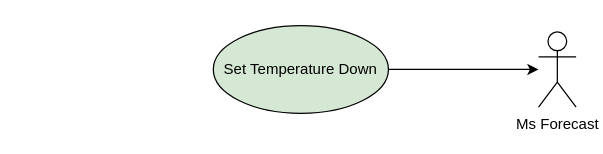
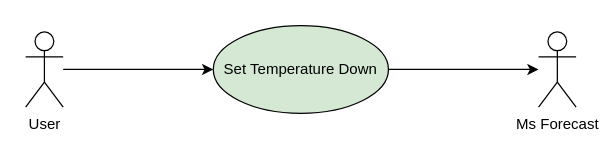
node "User": added
edge "User" -> "Set Temperature Down": added
